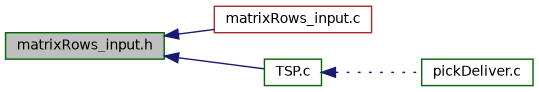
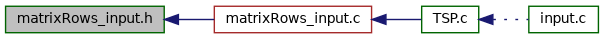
edge "TSP.c" -> "matrixRows_input.h": now "TSP.c" -> "matrixRows_input.c"
node "pickDeliver.c": label "pickDeliver.c" -> "input.c"
